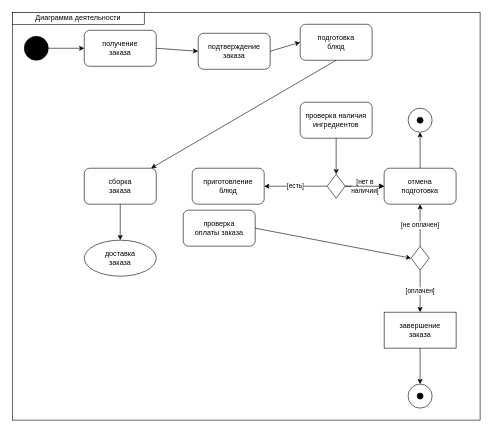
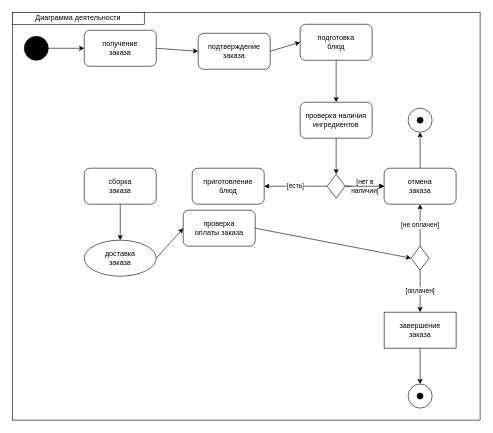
edge "подготовка блюд" -> "сборка заказа": now "подготовка блюд" -> "проверка наличия ингредиентов"
node "отмена подготовка": label "отмена подготовка" -> "отмена заказа"
edge "доставка заказа" -> "проверка оплаты заказа": added
